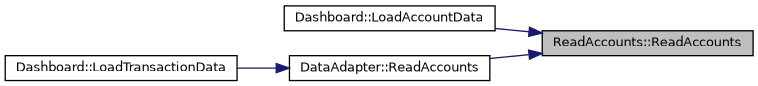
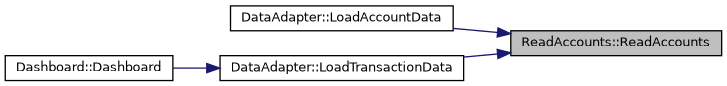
node "Dashboard::LoadAccountData": label "Dashboard::LoadAccountData" -> "DataAdapter::LoadAccountData"
node "Dashboard::LoadTransactionData": label "Dashboard::LoadTransactionData" -> "Dashboard::Dashboard"
node "DataAdapter::ReadAccounts": label "DataAdapter::ReadAccounts" -> "DataAdapter::LoadTransactionData"
